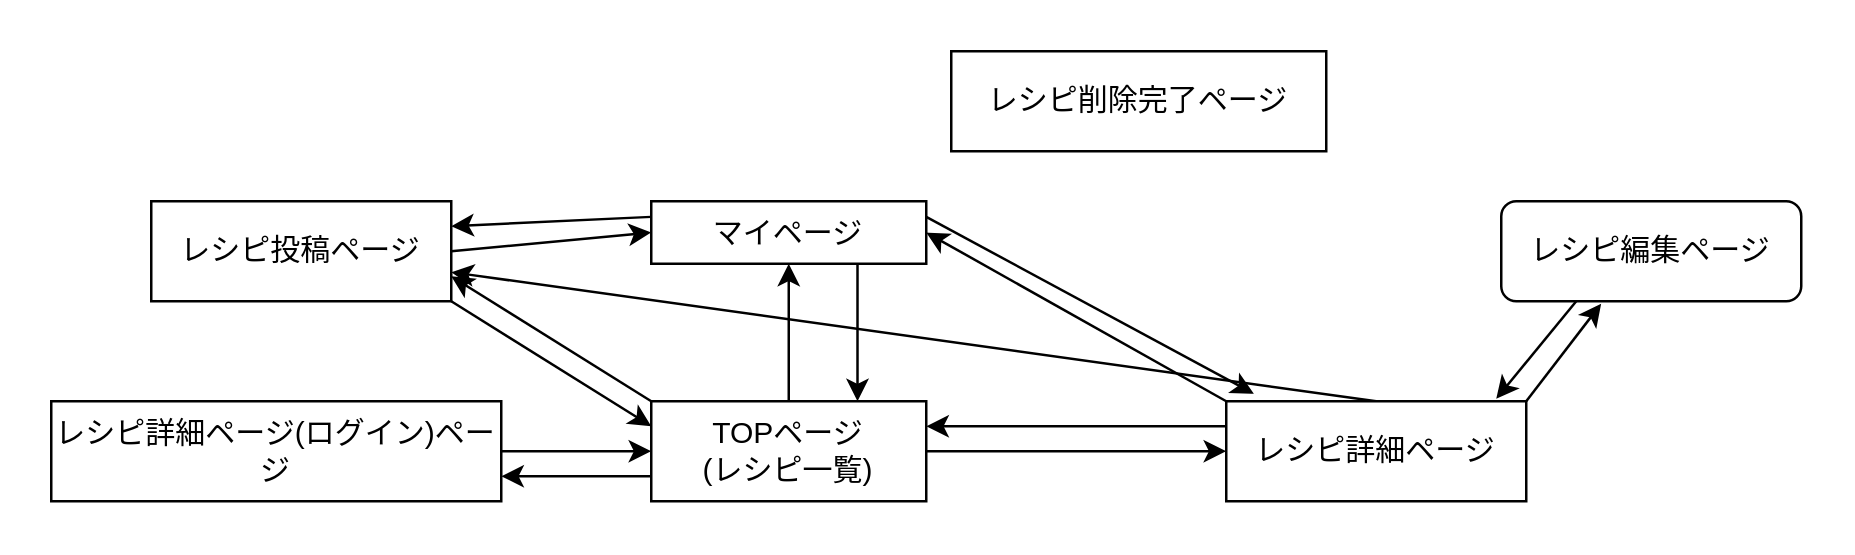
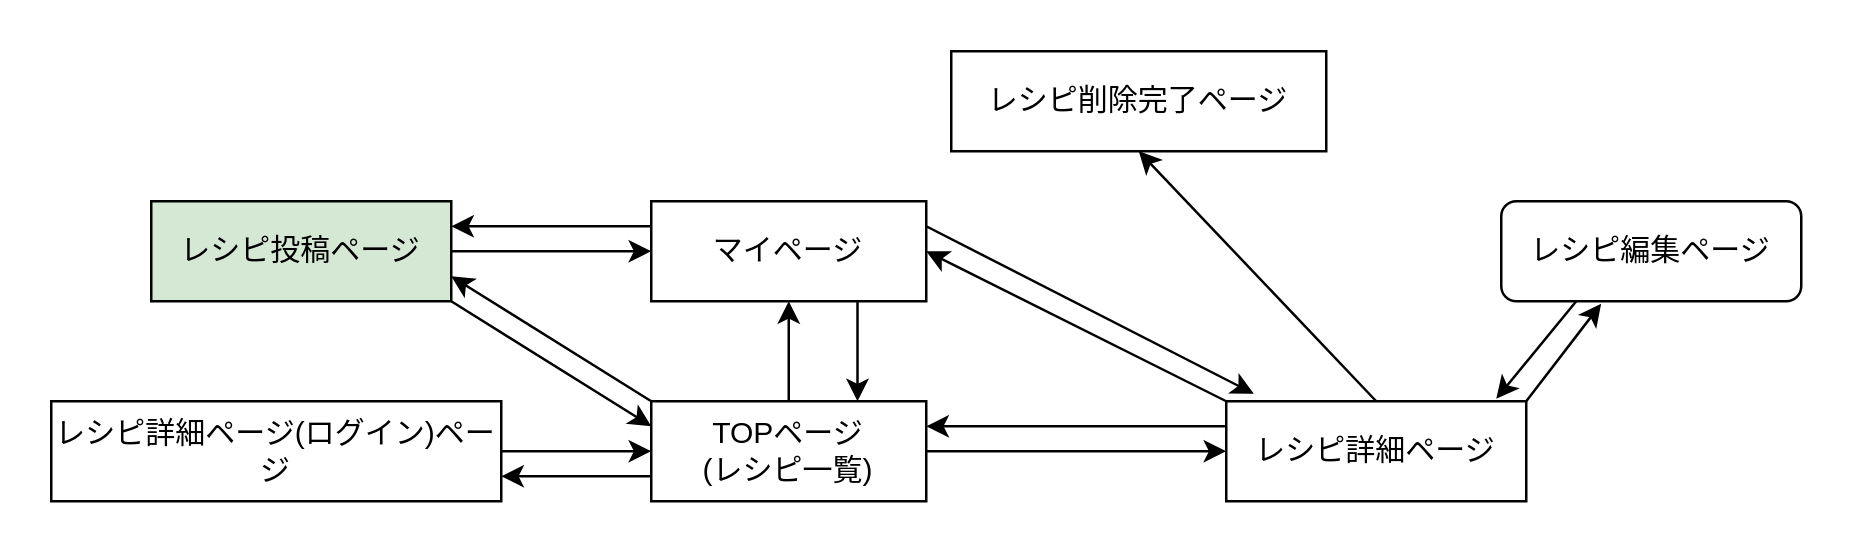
node "マイページ": size 275x63 -> 275x100
node "レシピ投稿ページ": fillcolor #ffffff -> #d5e8d4
edge "レシピ詳細ページ" -> "レシピ投稿ページ": now "レシピ詳細ページ" -> "レシピ削除完了ページ"
